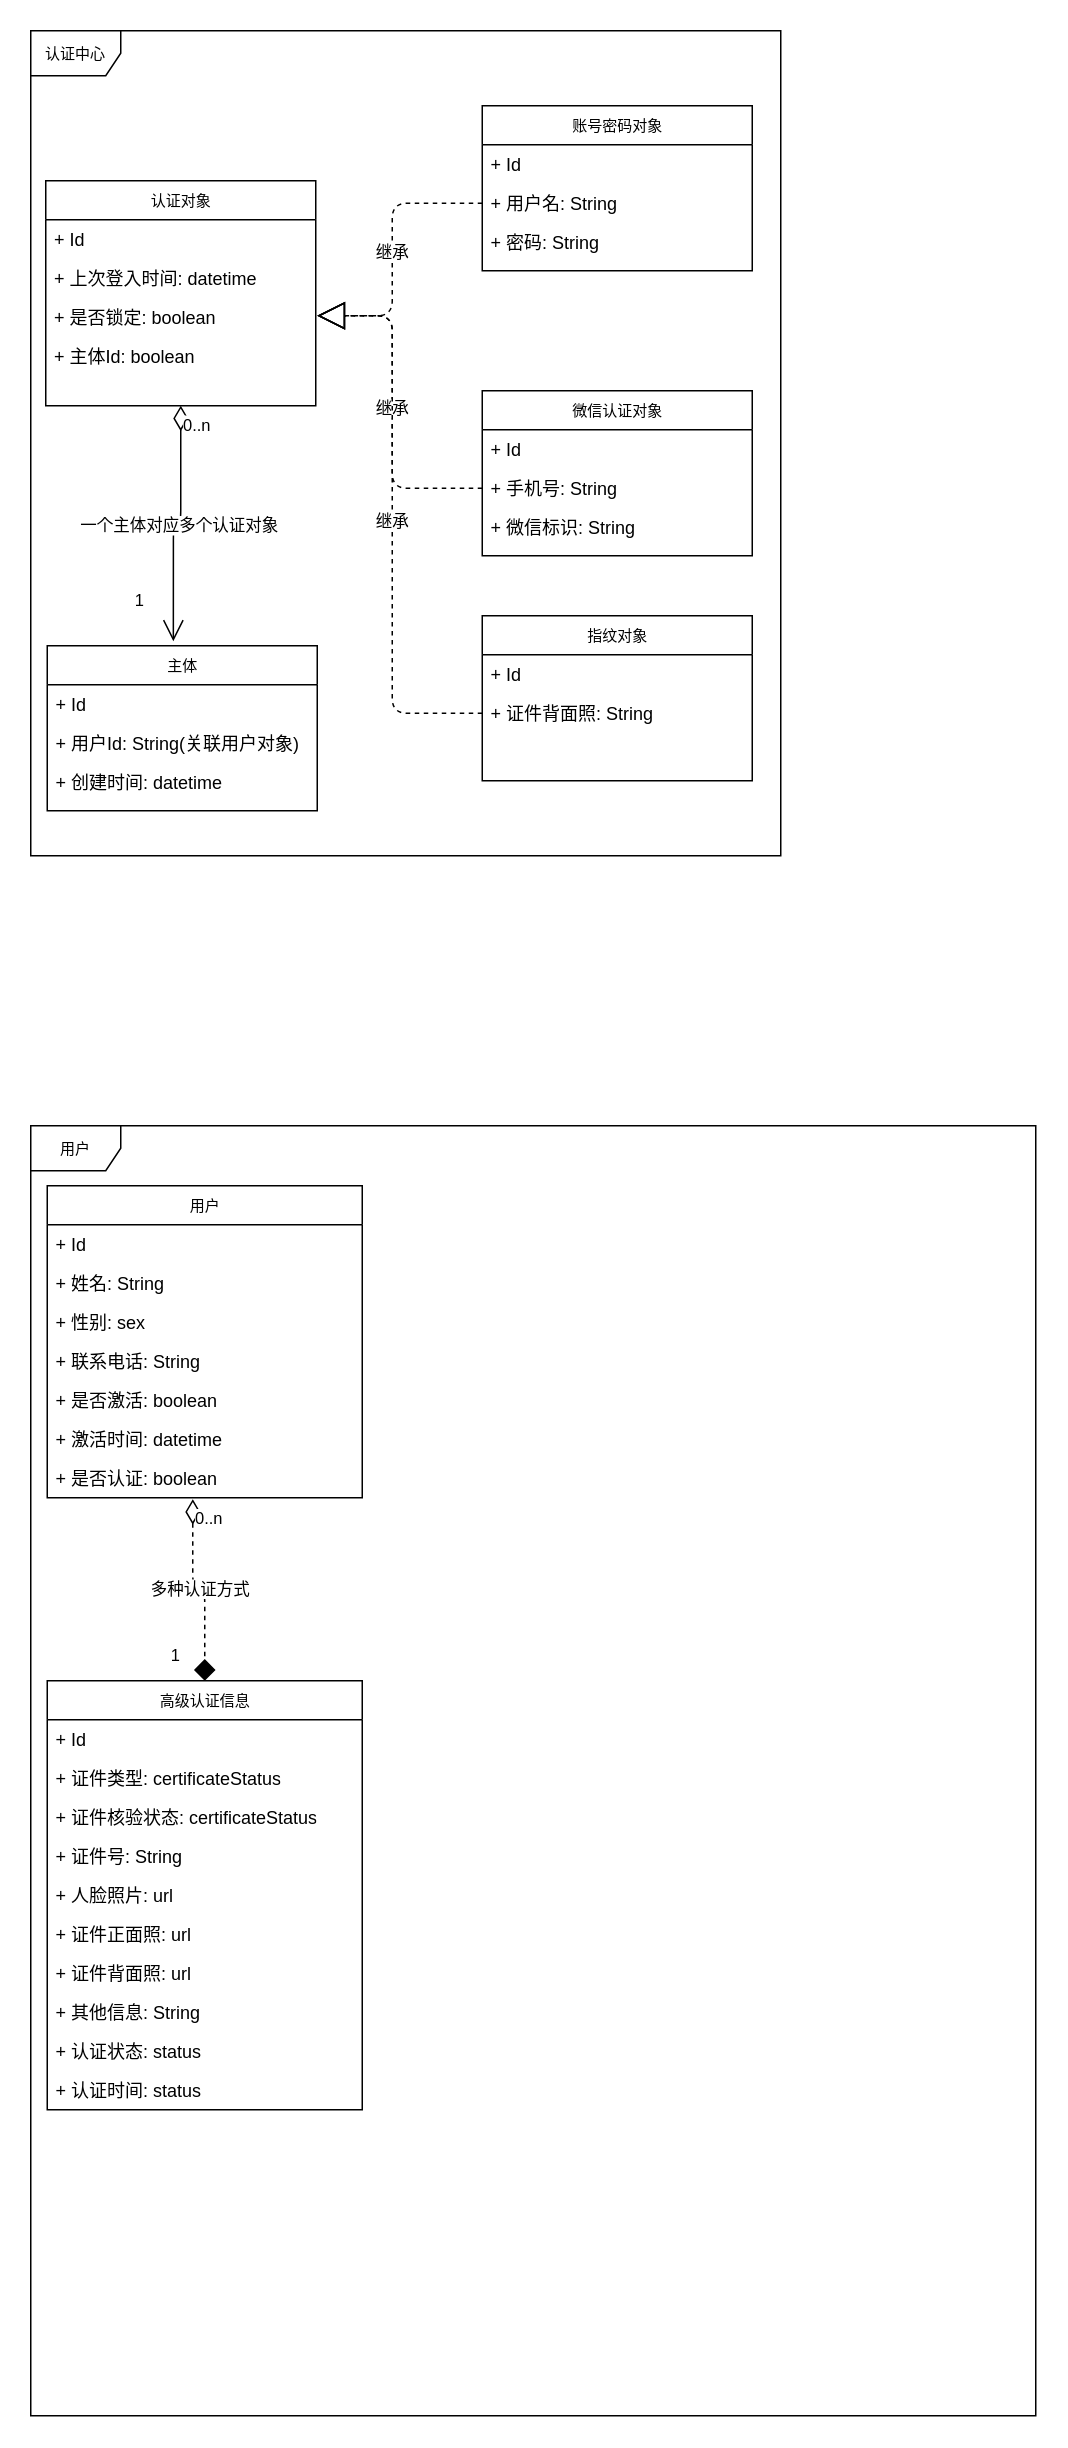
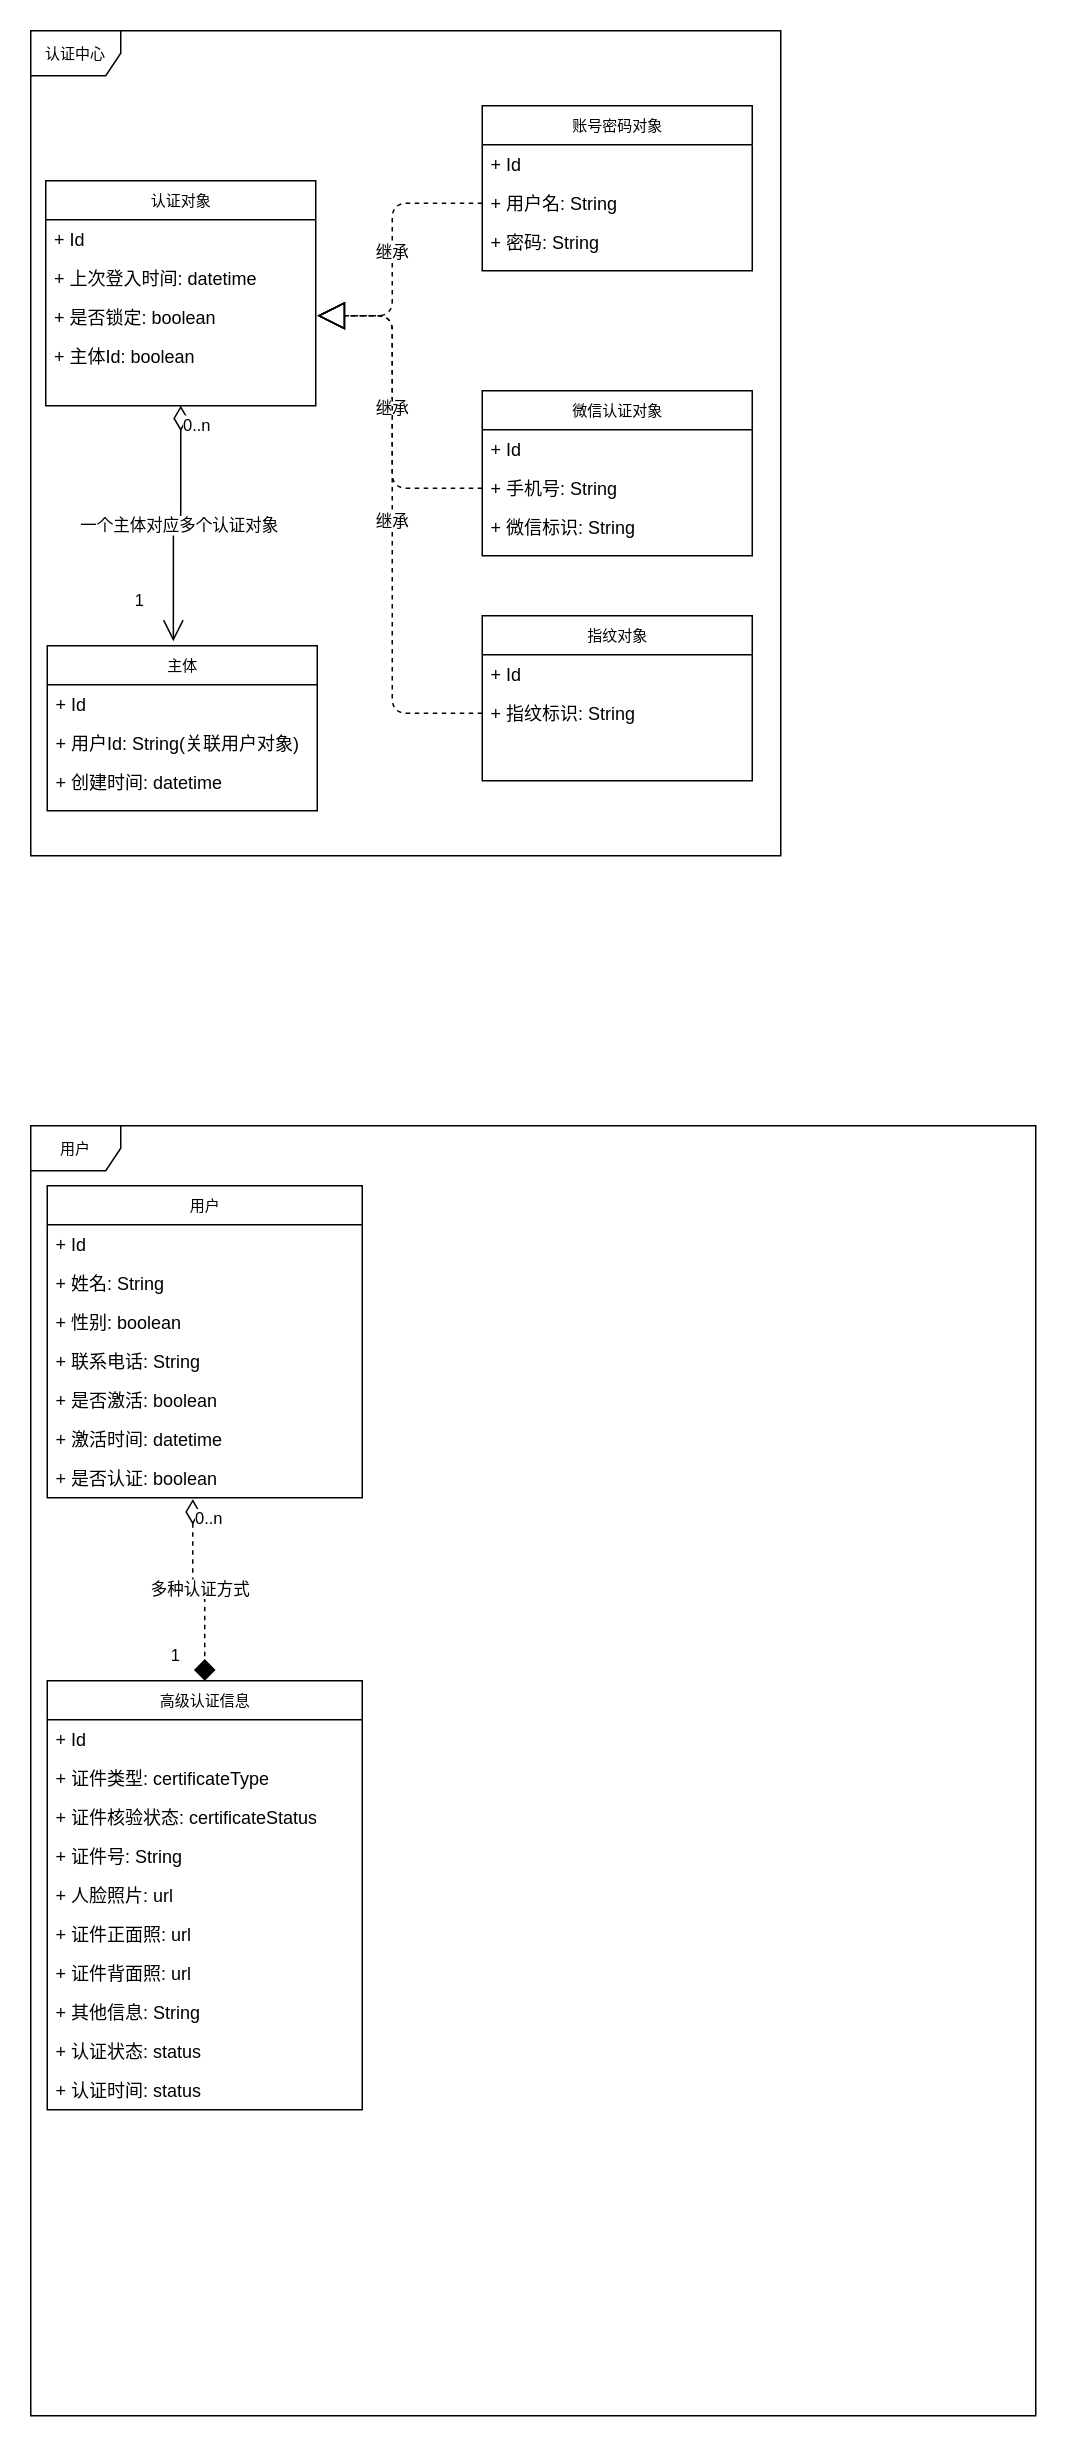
node "+ 证件背面照: String": label "+ 证件背面照: String" -> "+ 指纹标识: String"
node "+ 性别: sex": label "+ 性别: sex" -> "+ 性别: boolean"
node "+ 证件类型: certificateStatus": label "+ 证件类型: certificateStatus" -> "+ 证件类型: certificateType"
